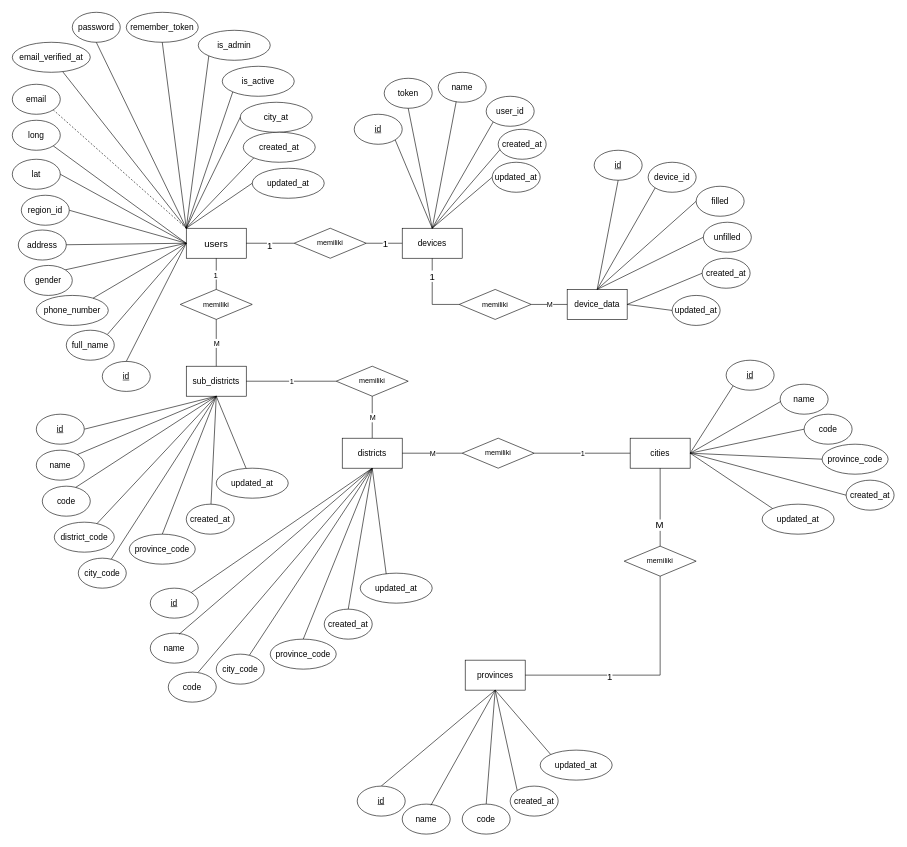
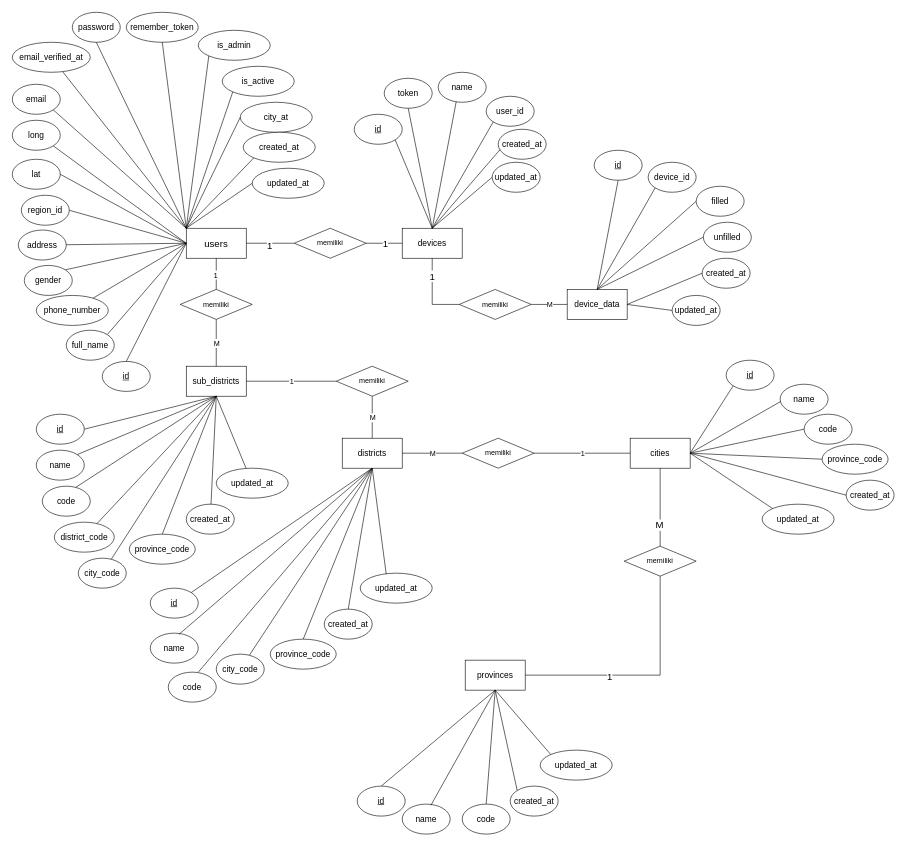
edge "email" -- "users": style dashed -> solid
